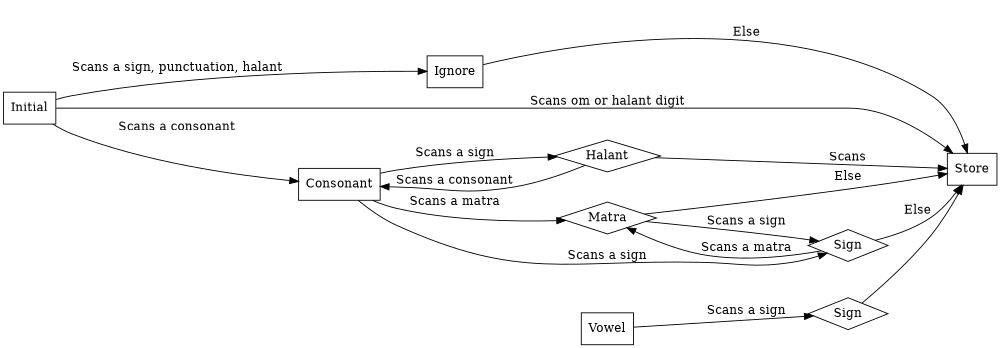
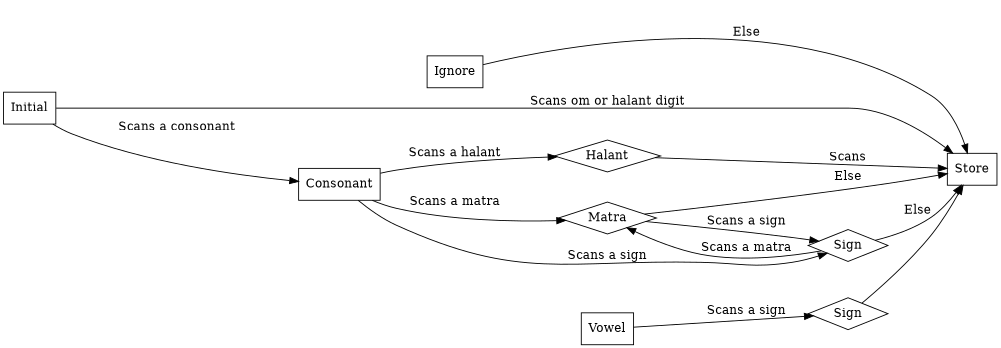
edge "Initial" -> "Ignore": removed, label "Scans a sign, punctuation, halant"
edge "Consonant" -> "Halant": label "Scans a sign" -> "Scans a halant"
edge "Halant" -> "Consonant": removed, label "Scans a consonant"
